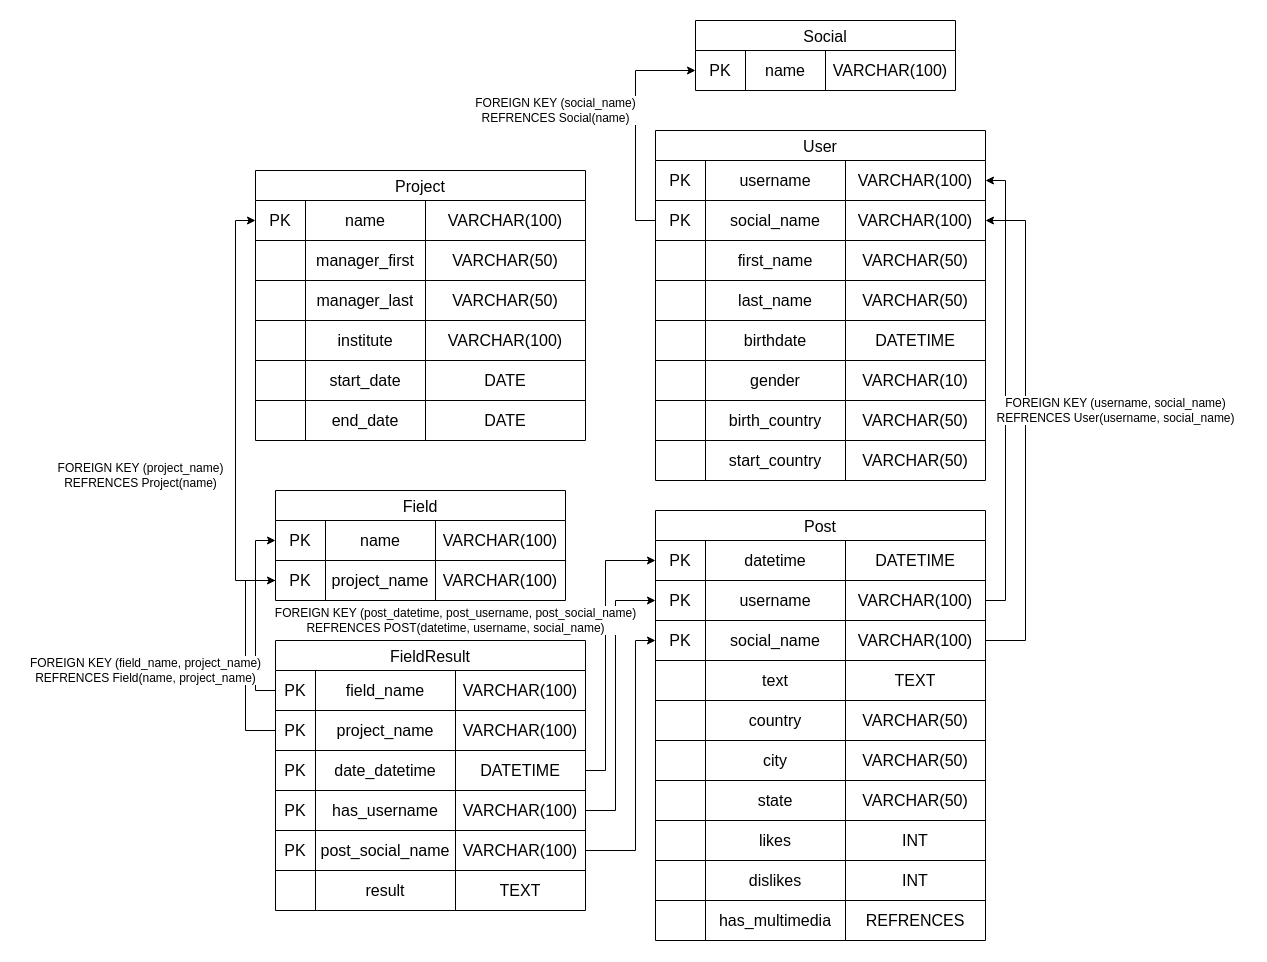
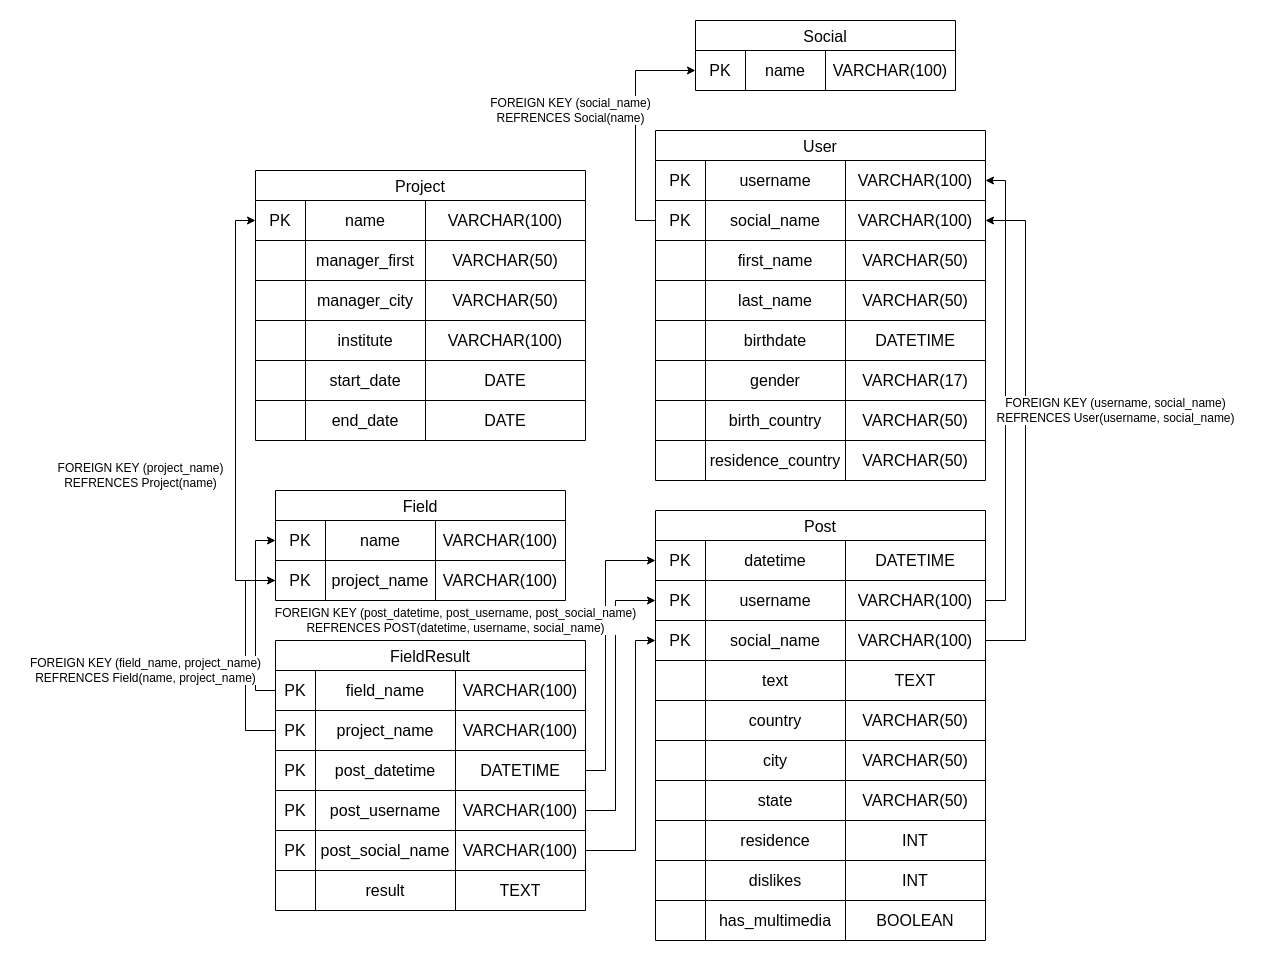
node "FOREIGN KEY (social_name) REFRENCES Social(name)": moved (556, 111) -> (571, 111)
node "manager_last": label "manager_last" -> "manager_city"
node "VARCHAR(10)": label "VARCHAR(10)" -> "VARCHAR(17)"
node "start_country": label "start_country" -> "residence_country"
node "date_datetime": label "date_datetime" -> "post_datetime"
node "has_username": label "has_username" -> "post_username"
node "likes": label "likes" -> "residence"
node "REFRENCES": label "REFRENCES" -> "BOOLEAN"
